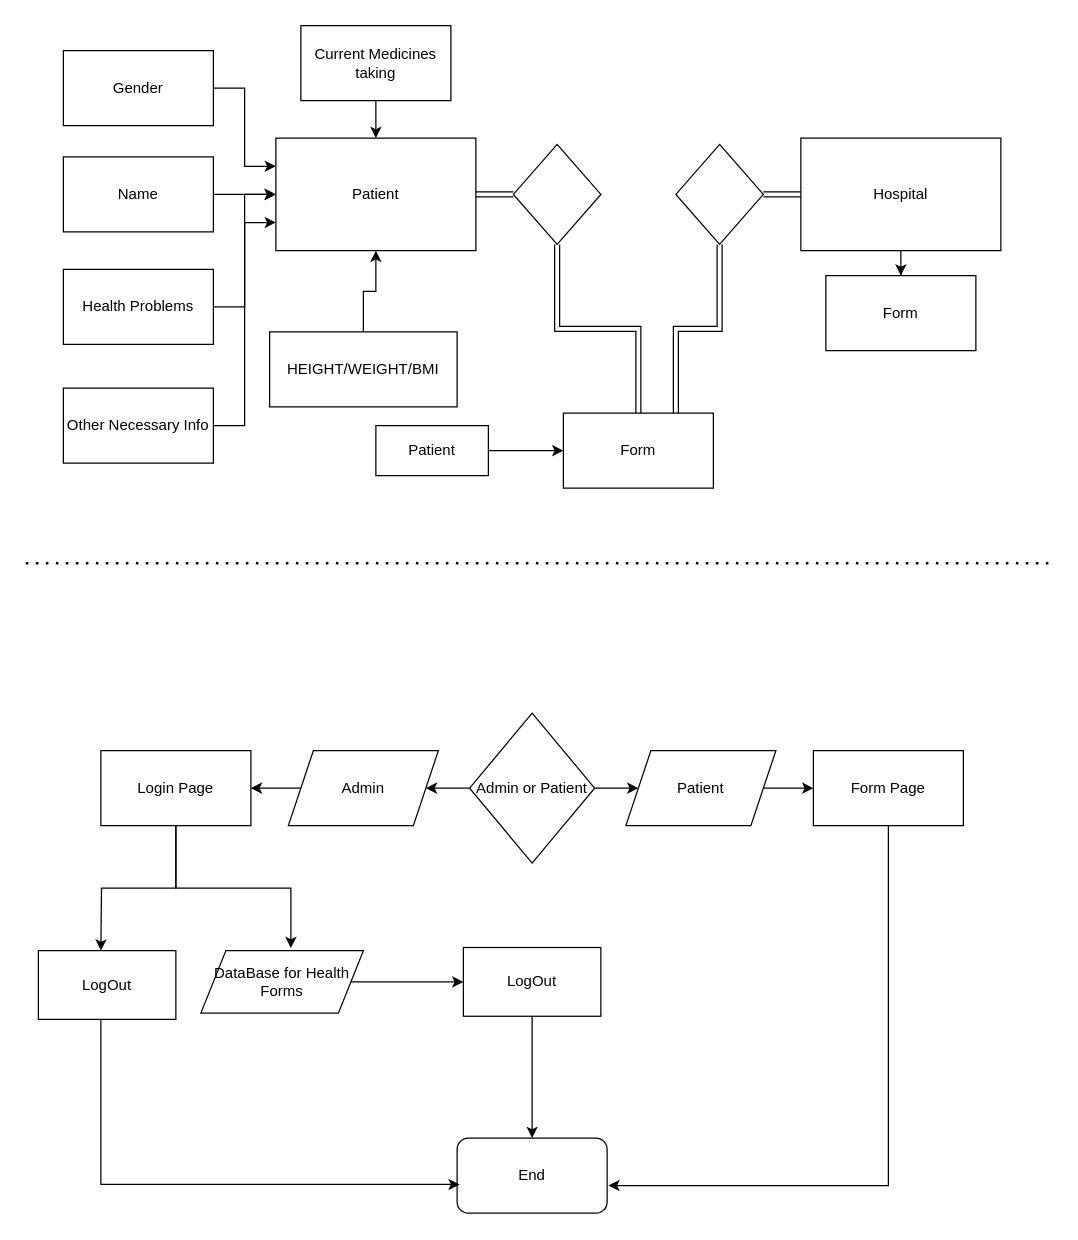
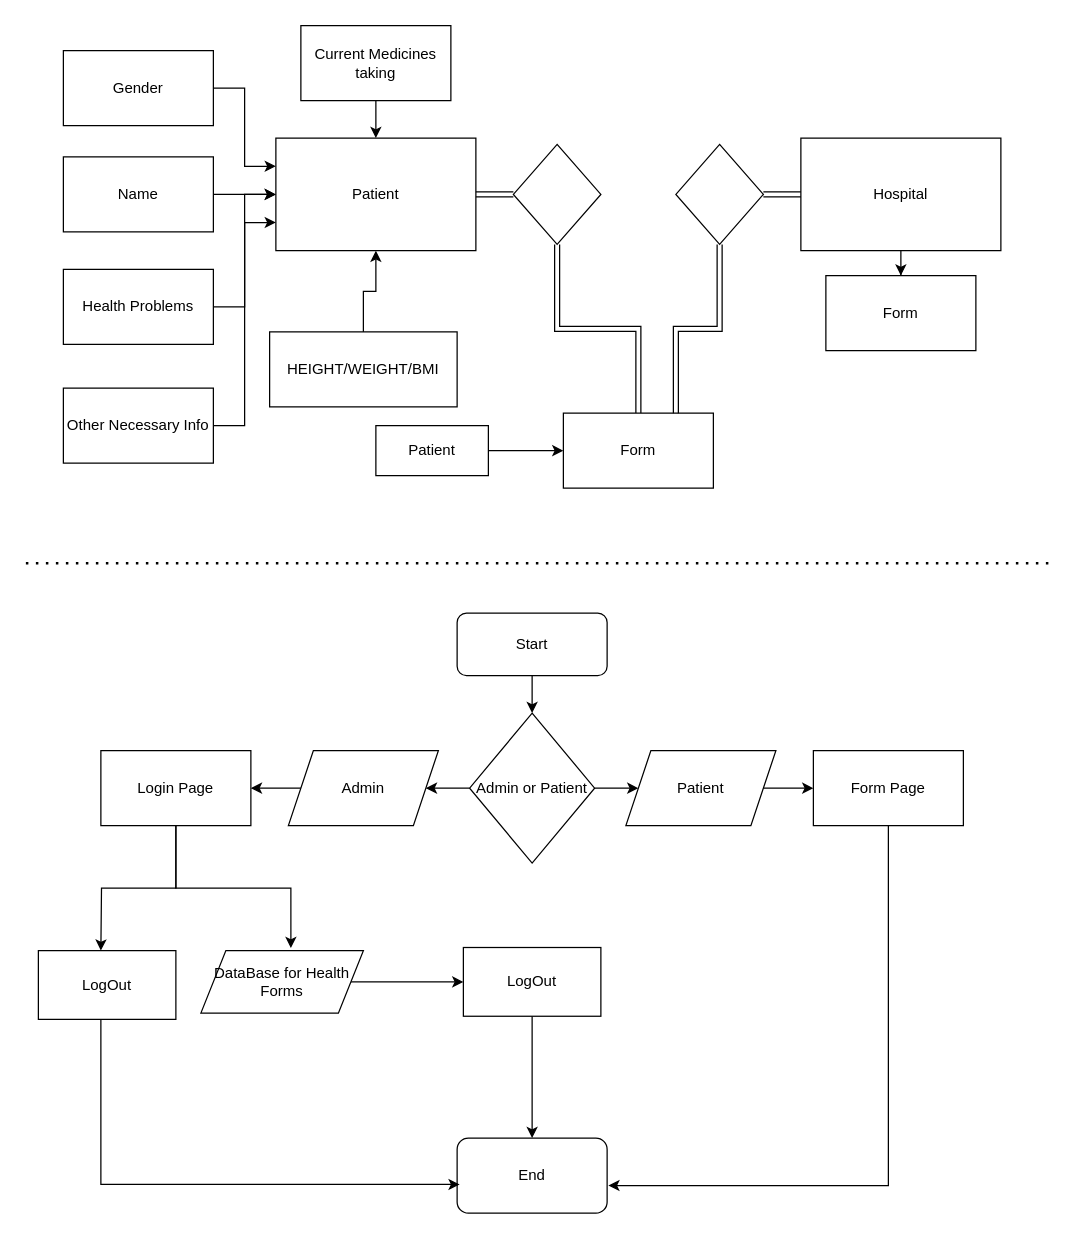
node "Start": added
edge "Start" -> "Admin or Patient": added
